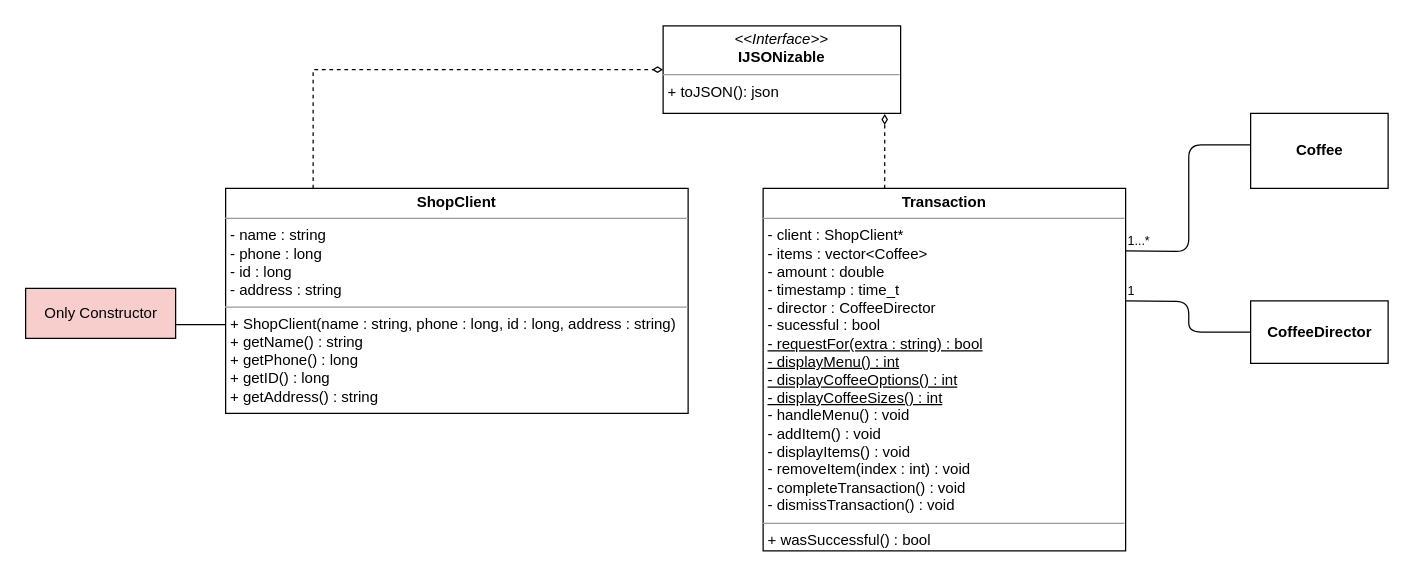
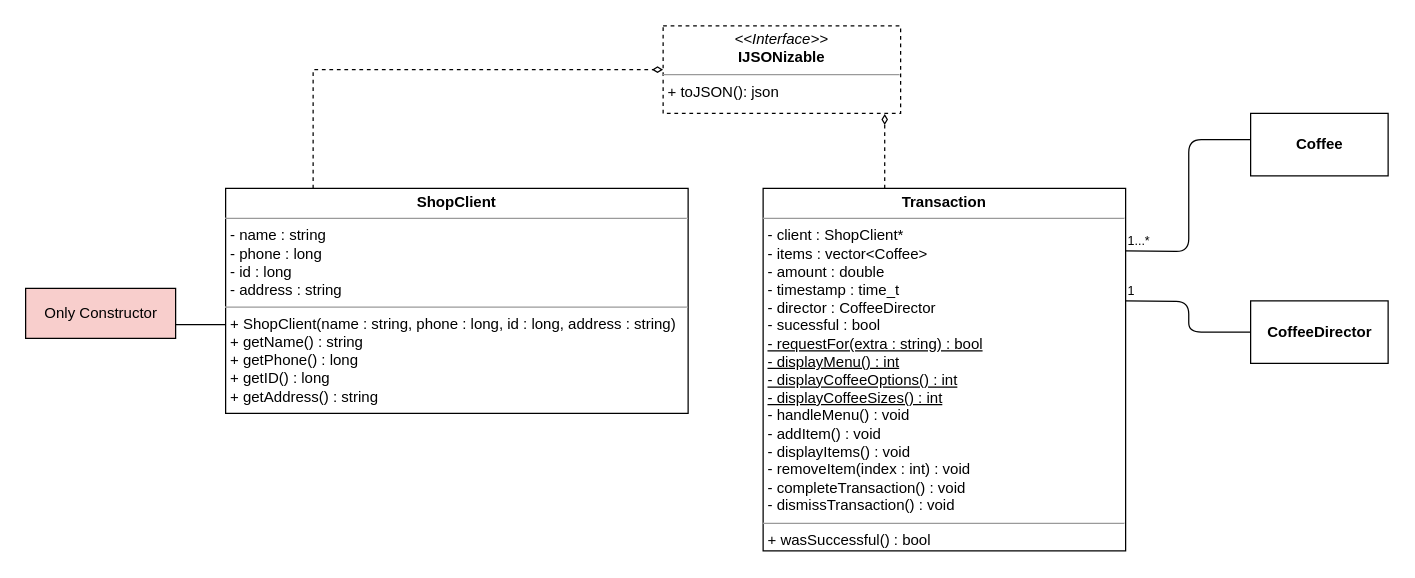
node "<<Interface>> IJSONizable + toJSON(): json": style solid -> dashed
node "Coffee": size 138x75 -> 138x63
